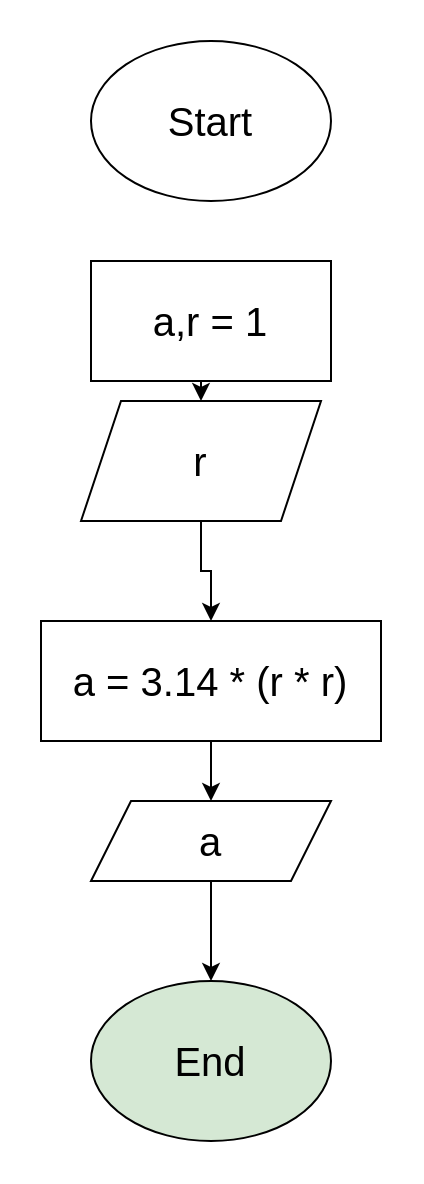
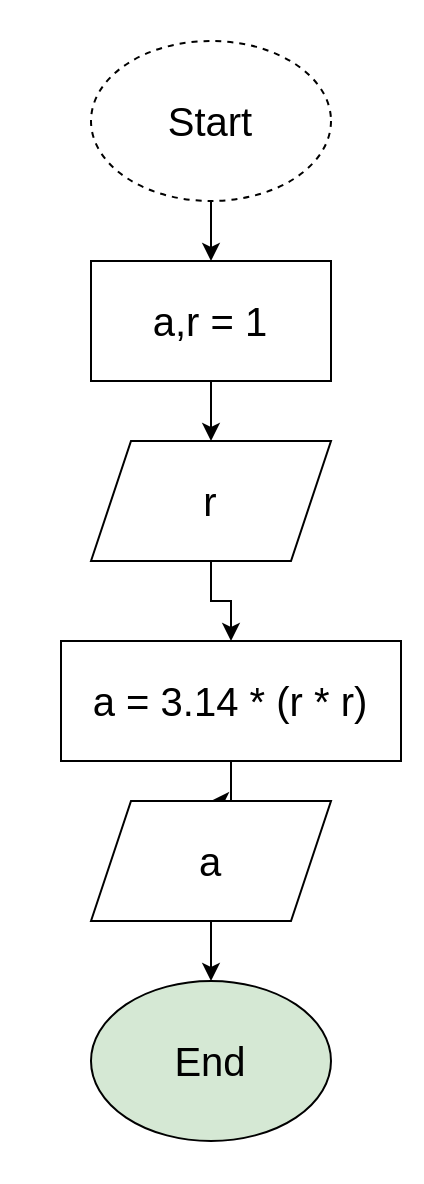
node "Start": style solid -> dashed
edge "Start" -> "a,r = 1": added
node "r": moved (201, 461) -> (211, 501)
node "a = 3.14 * (r * r)": moved (211, 681) -> (231, 701)
node "a": size 240x80 -> 240x120
